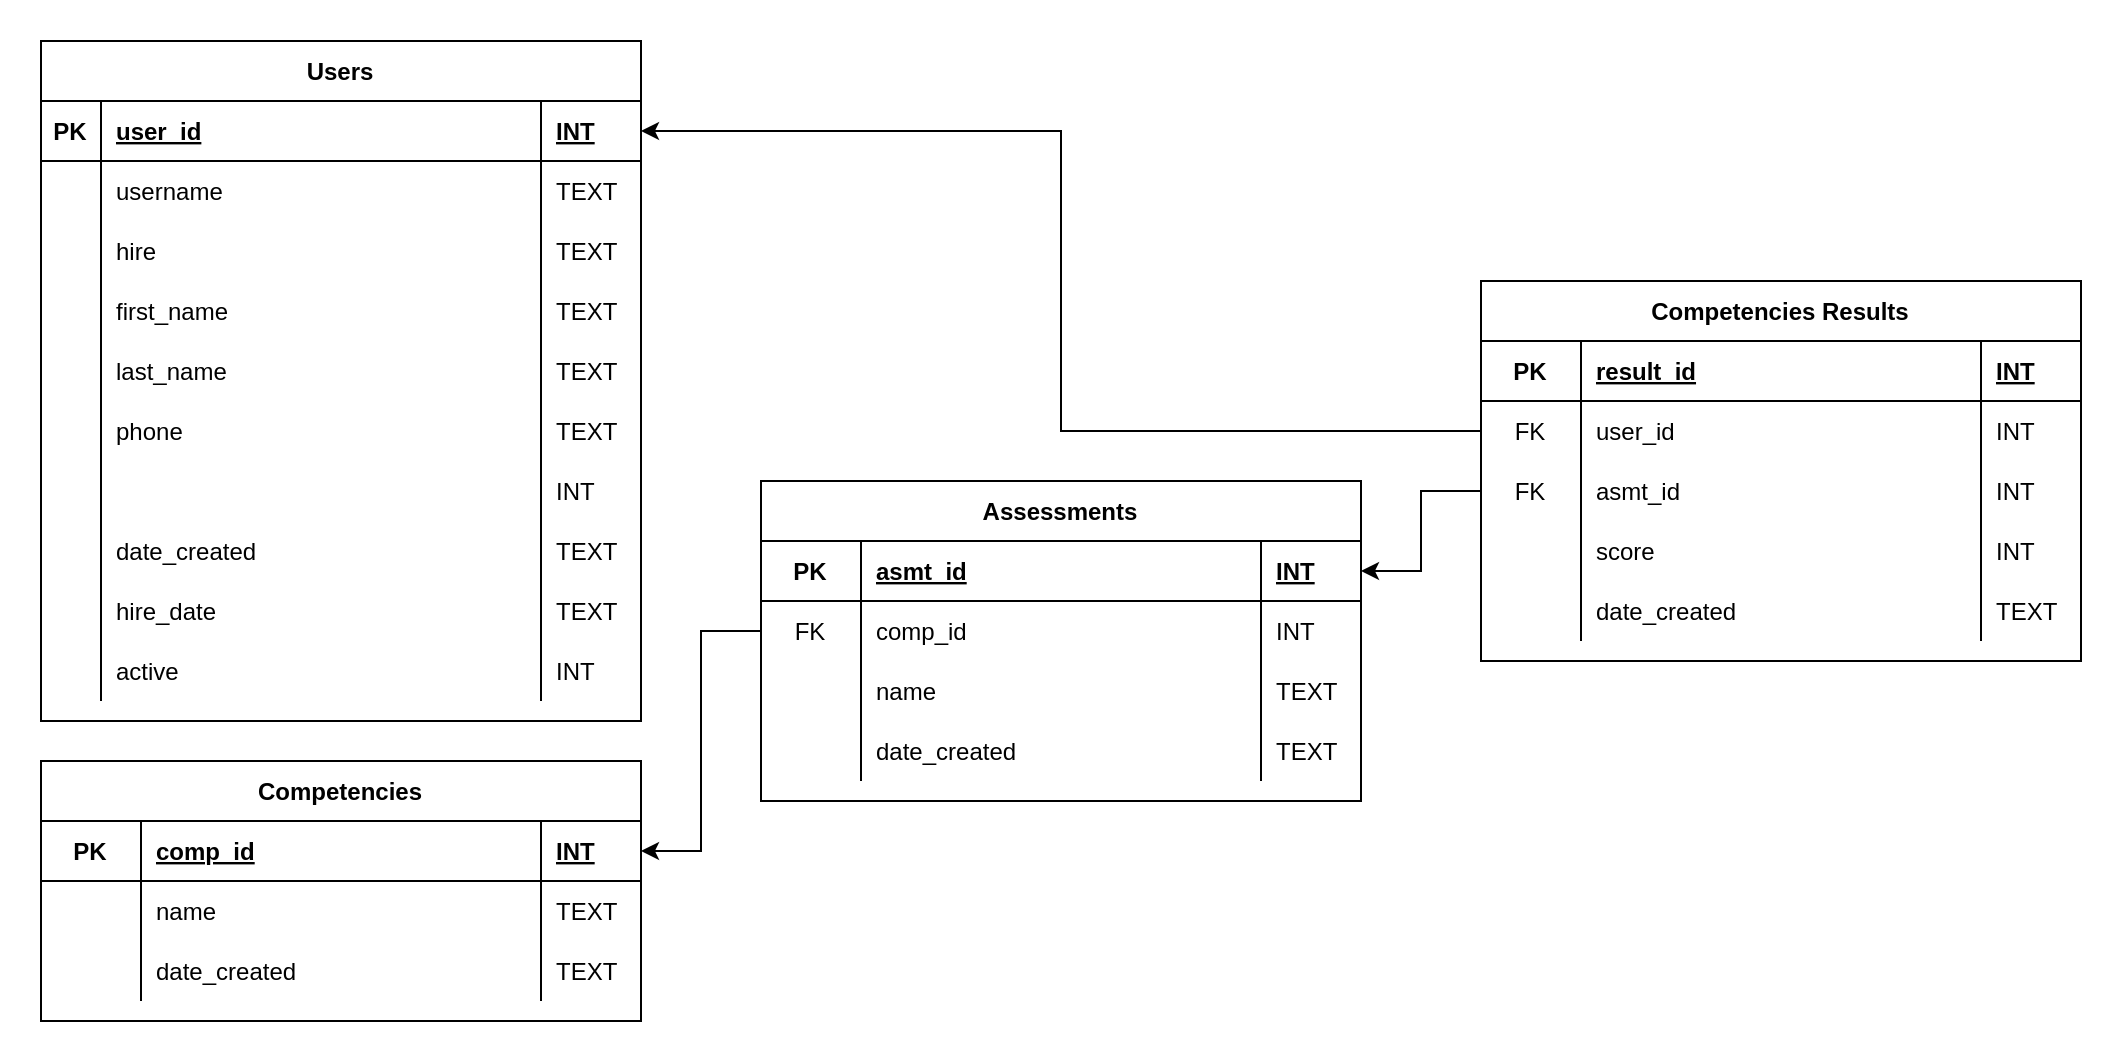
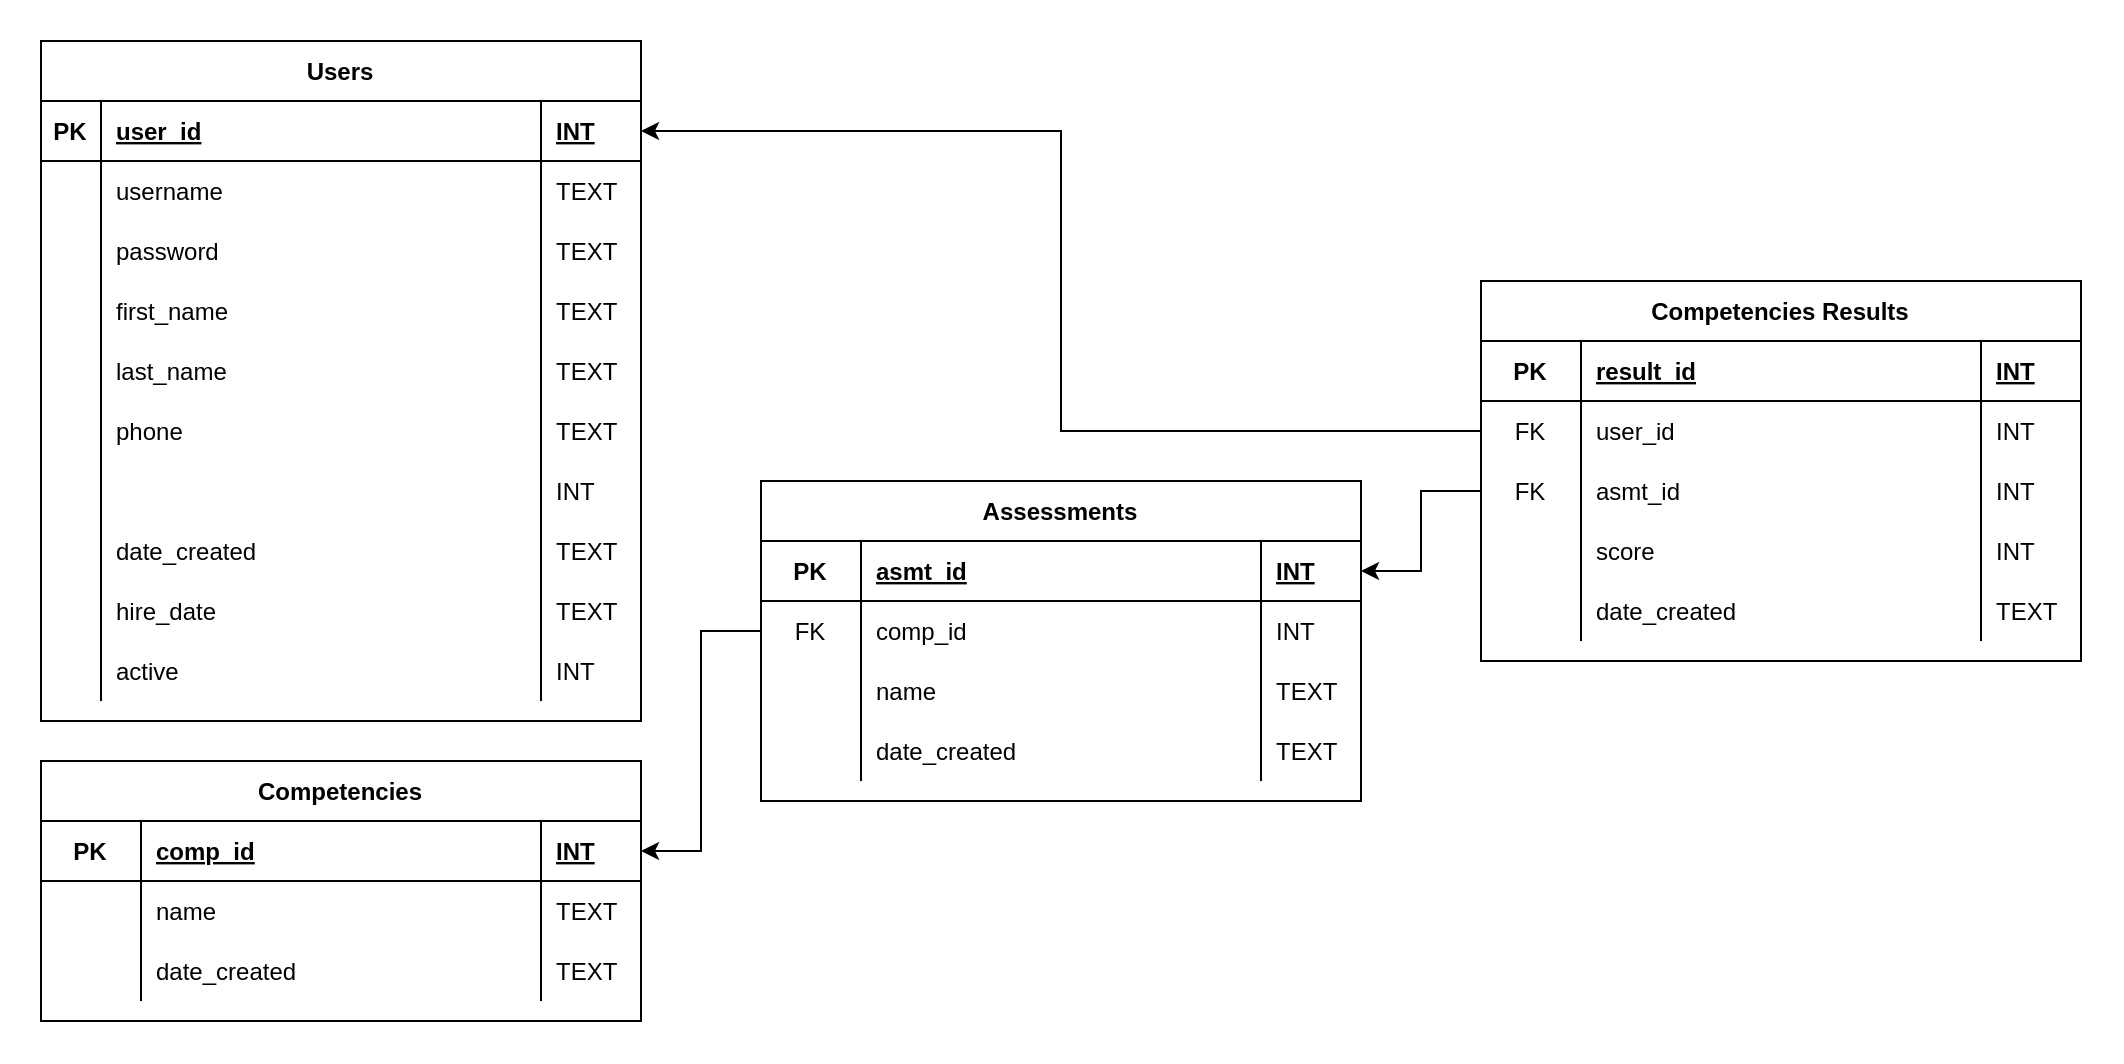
node "hire": label "hire" -> "password"
